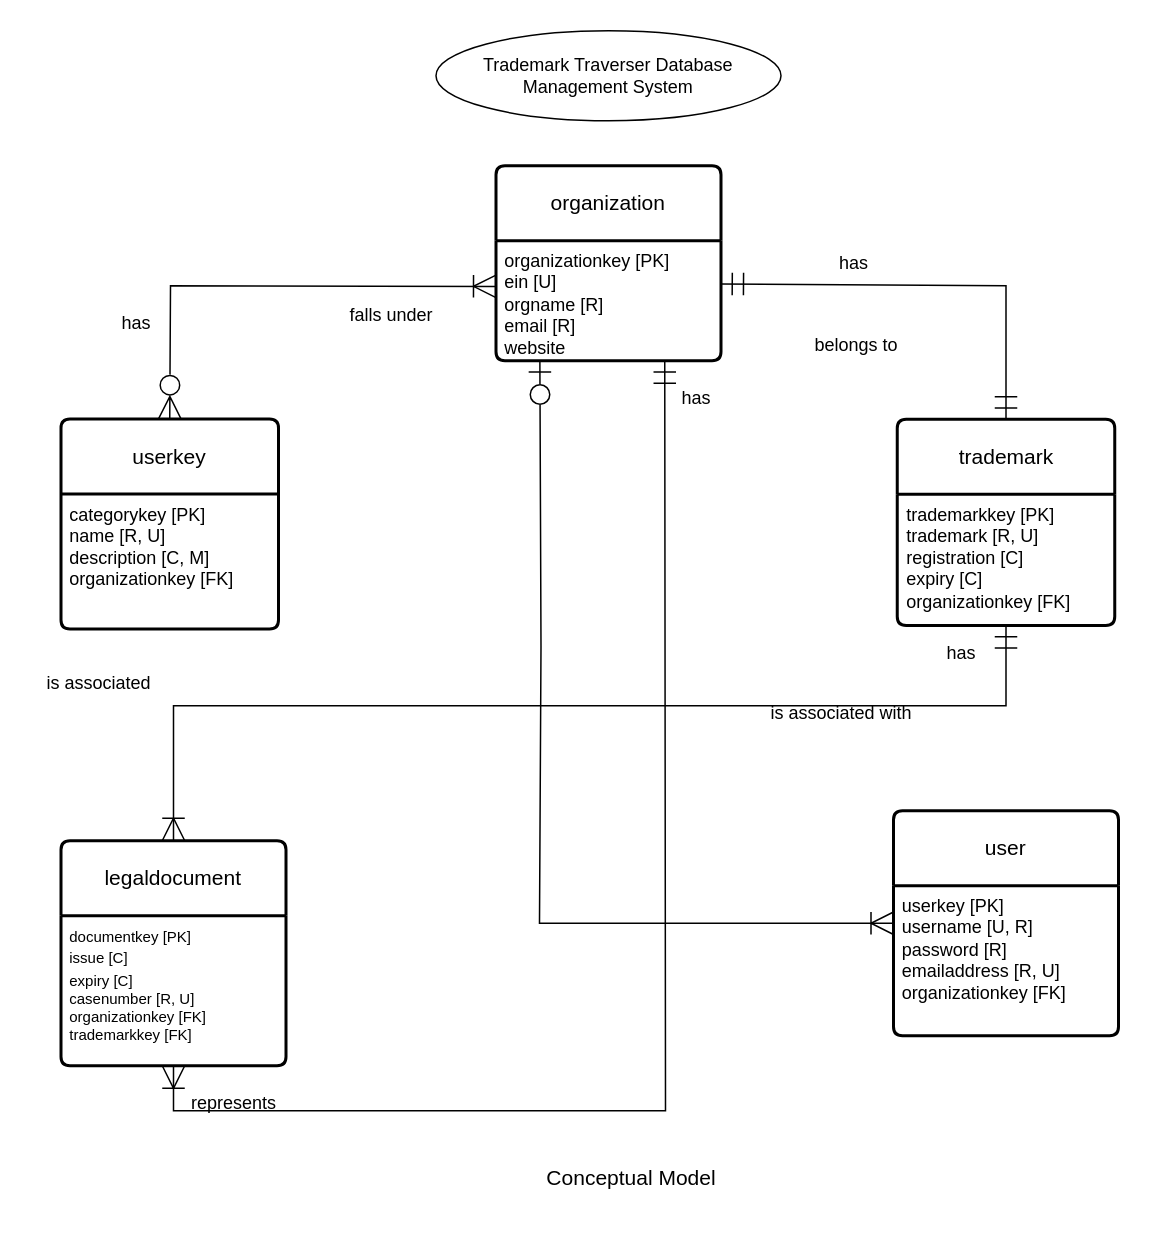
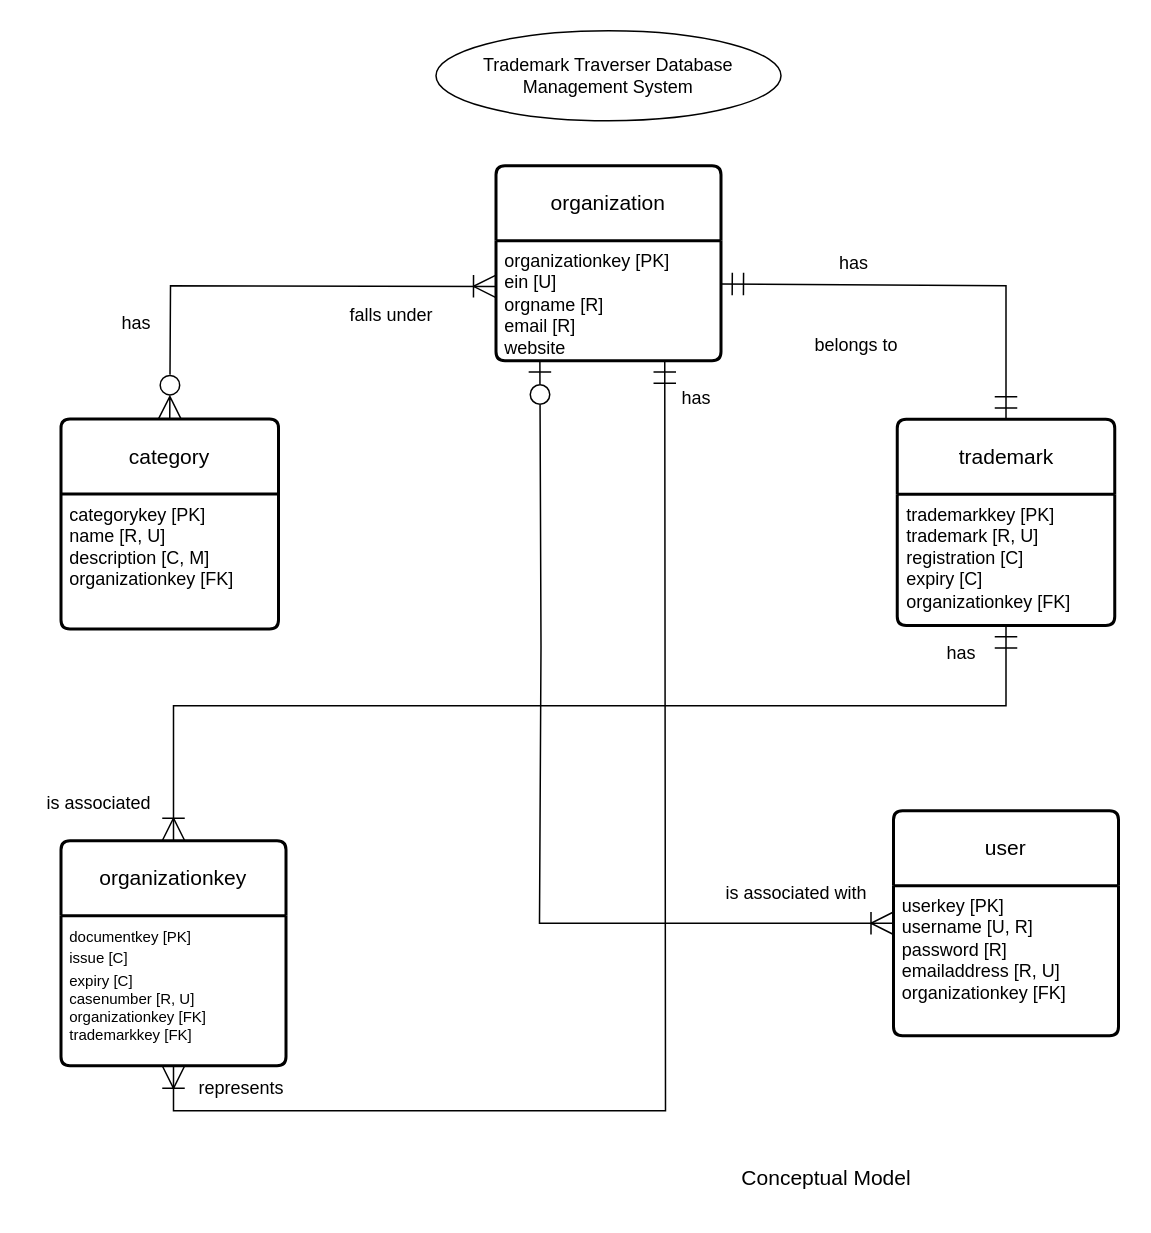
node "userkey": label "userkey" -> "category"
node "is associated": moved (98, 683) -> (98, 803)
node "is associated with": moved (841, 713) -> (796, 893)
node "legaldocument": label "legaldocument" -> "organizationkey"
node "represents": moved (233, 1103) -> (241, 1088)
node "Conceptual Model": moved (631, 1178) -> (826, 1178)
